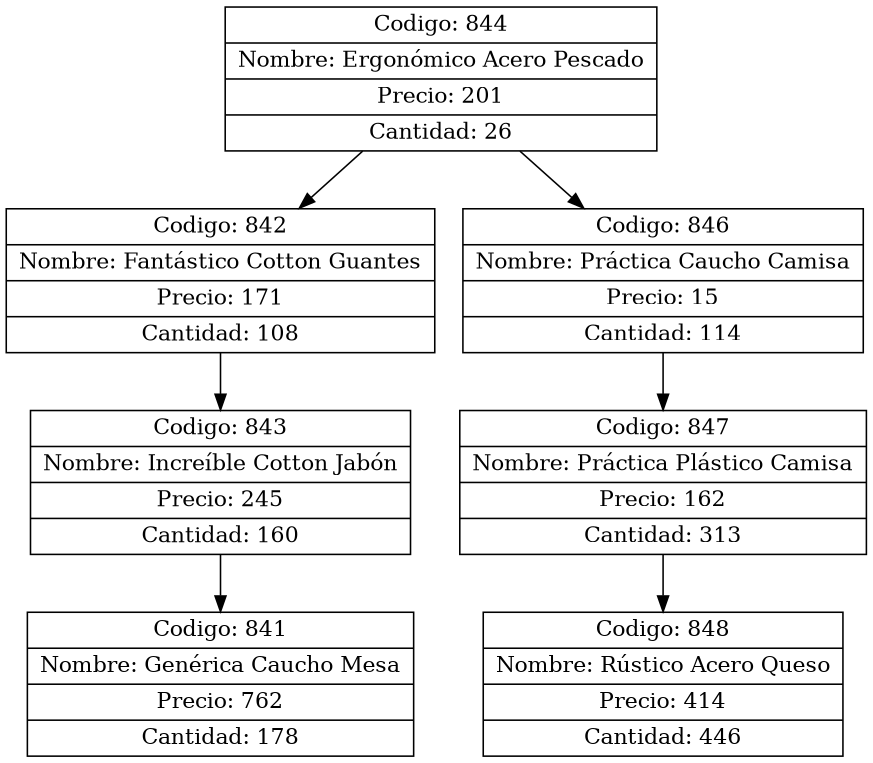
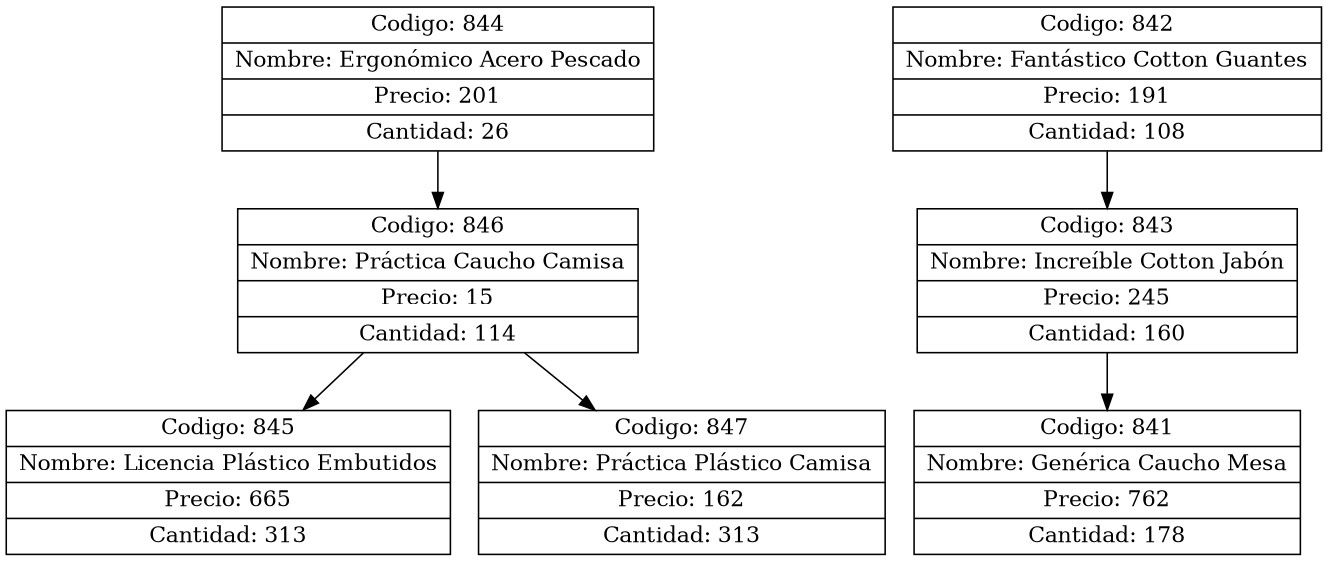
edge "Codigo: 844" -> "Codigo: 842": removed
node "Codigo: 842": text "Precio: 171" -> "Precio: 191"
node "Codigo: 845": added
node "Codigo: 848": removed
